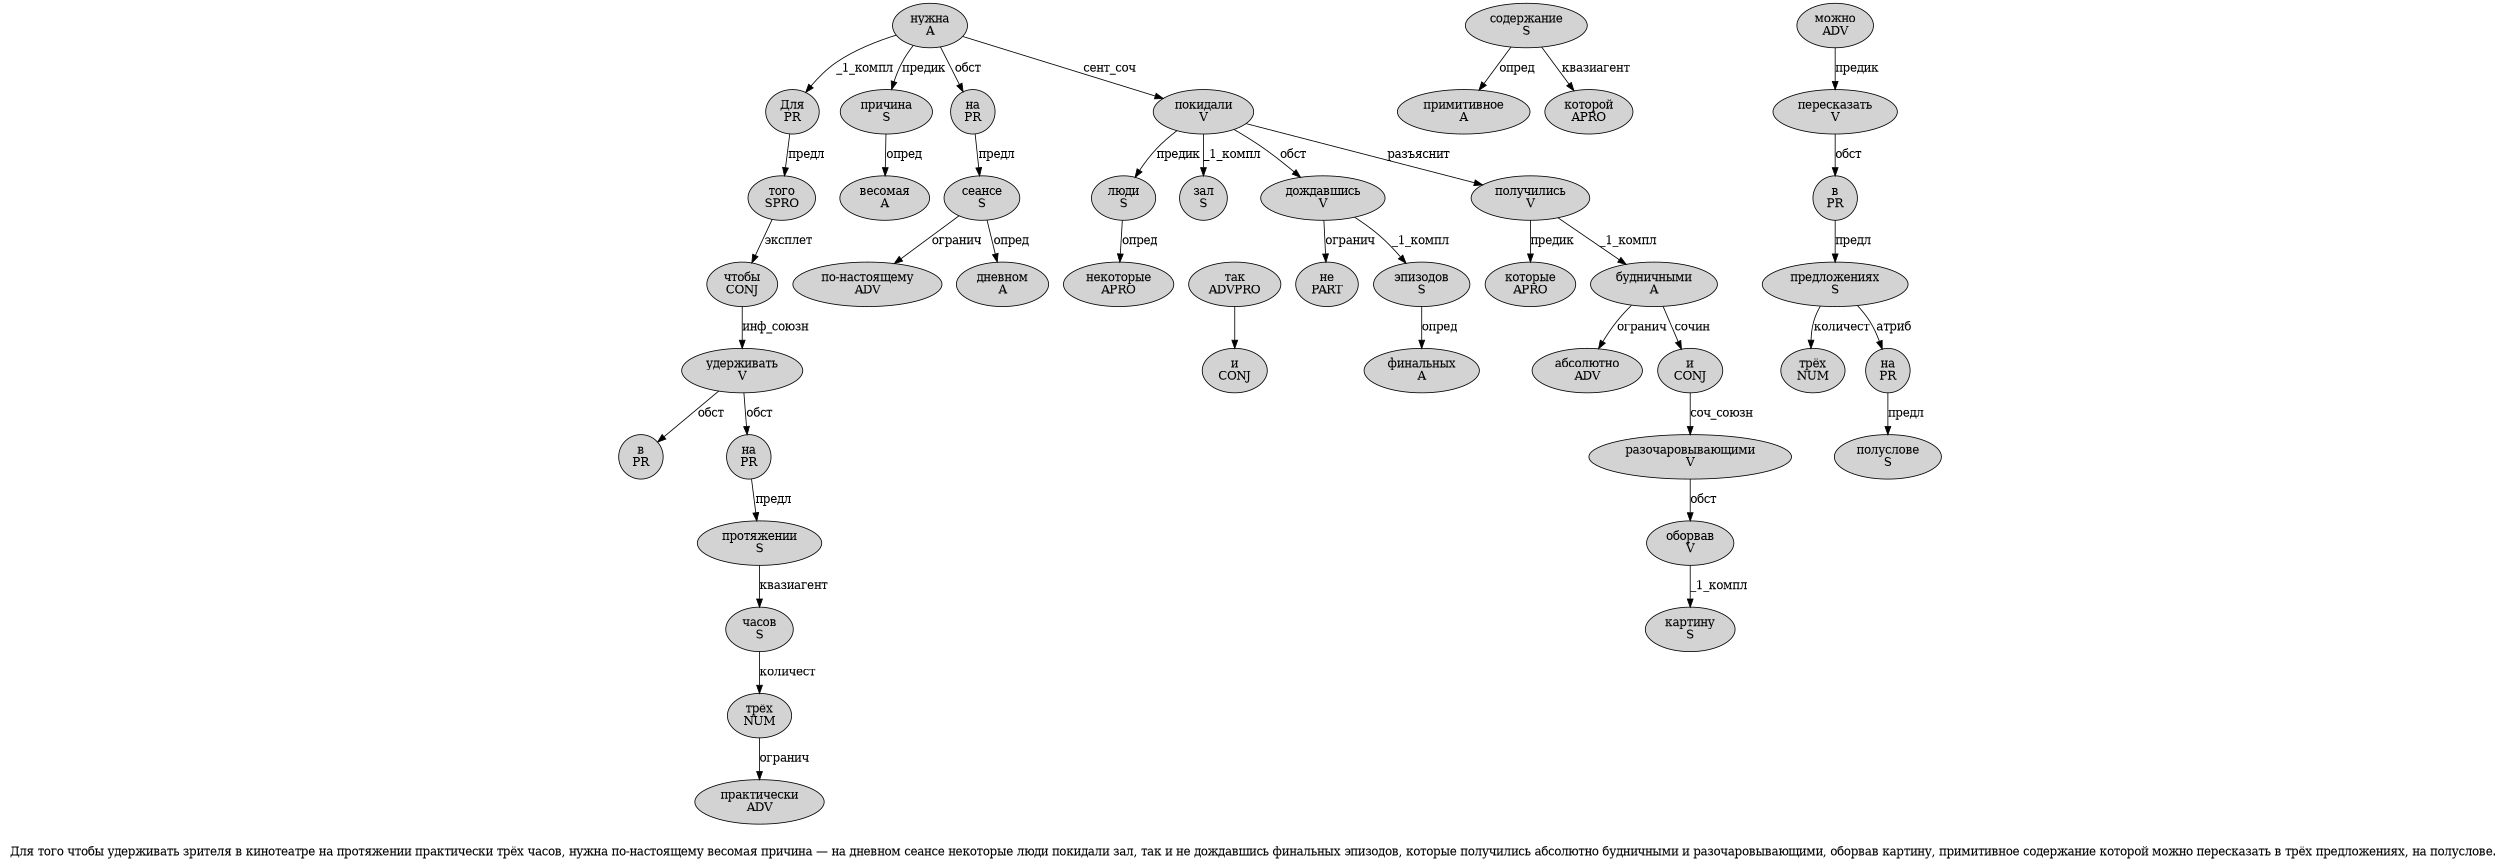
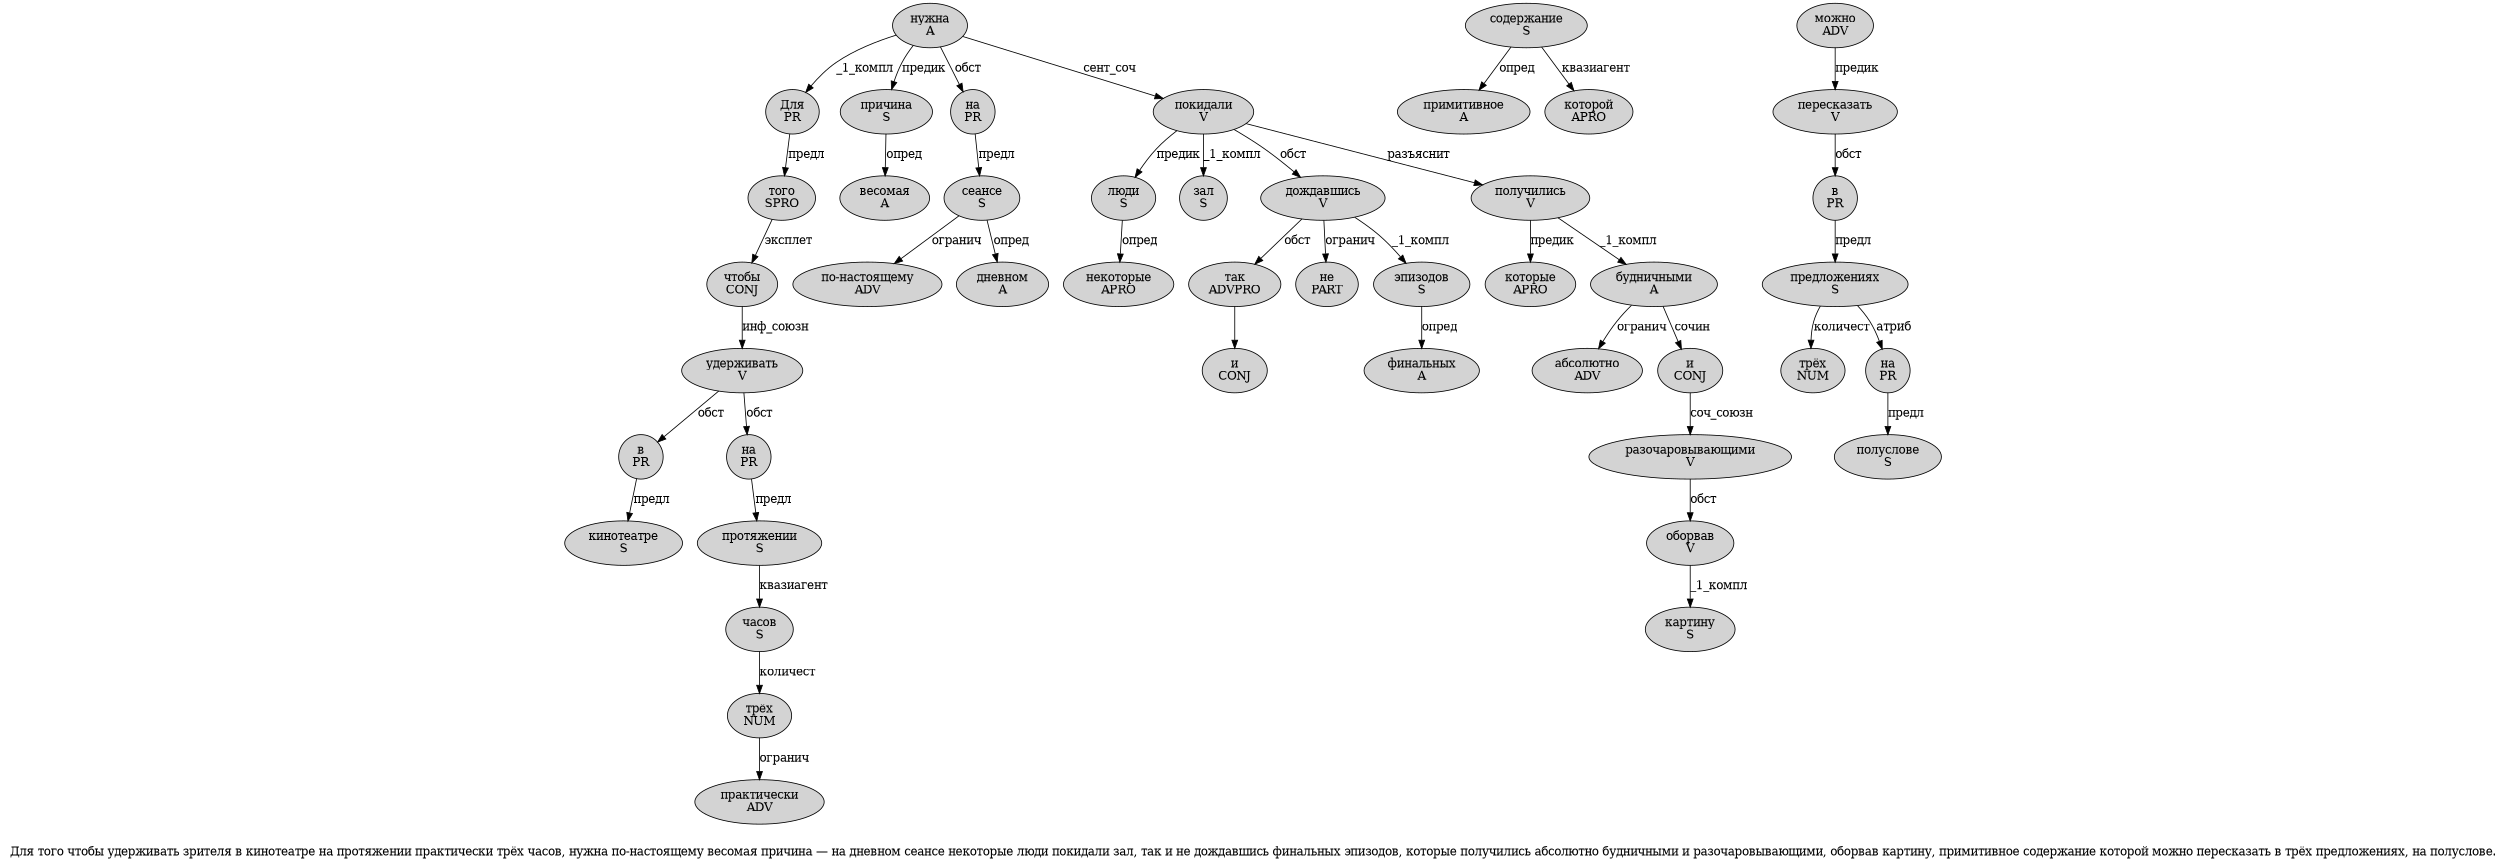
edge "дождавшись V" -> "так ADVPRO": added, label "обст"
node "кинотеатре S": added
